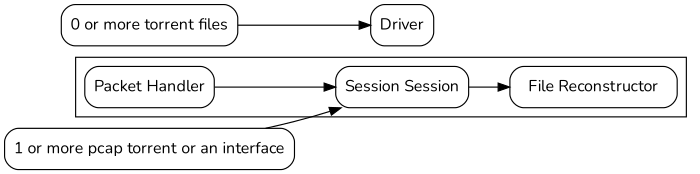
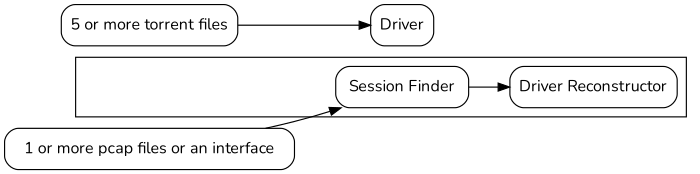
node "0 or more torrent files": label "0 or more torrent files" -> "5 or more torrent files"
node "Packet Handler": removed
node "Session Session": label "Session Session" -> "Session Finder"
node "File Reconstructor": label "File Reconstructor" -> "Driver Reconstructor"
node "1 or more pcap torrent or an interface": label "1 or more pcap torrent or an interface" -> "1 or more pcap files or an interface"
